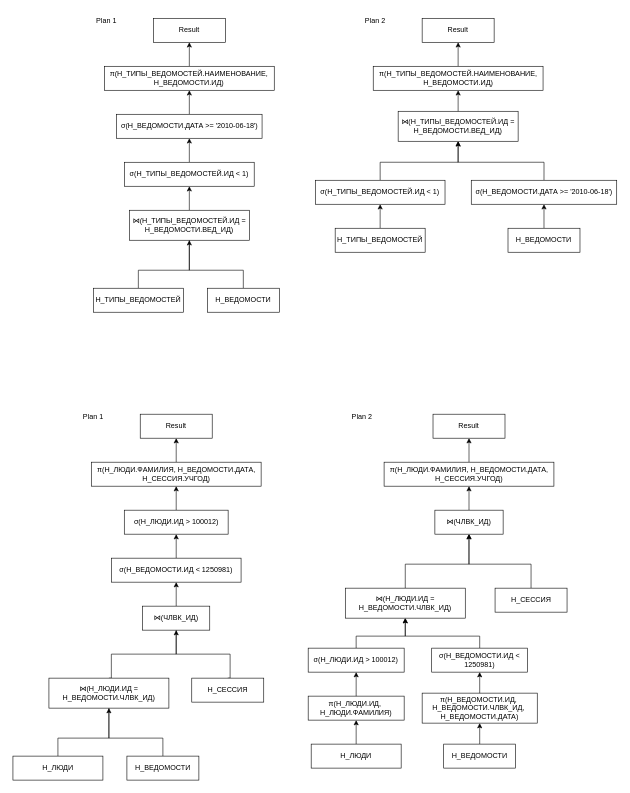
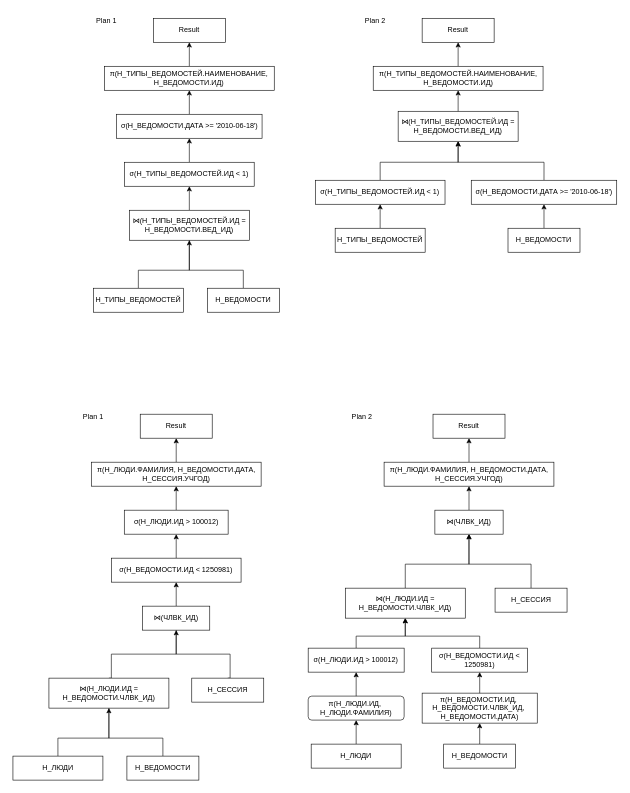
node "π(Н_ЛЮДИ.ИД, Н_ЛЮДИ.ФАМИЛИЯ)": shape rectangle -> rounded rectangle
